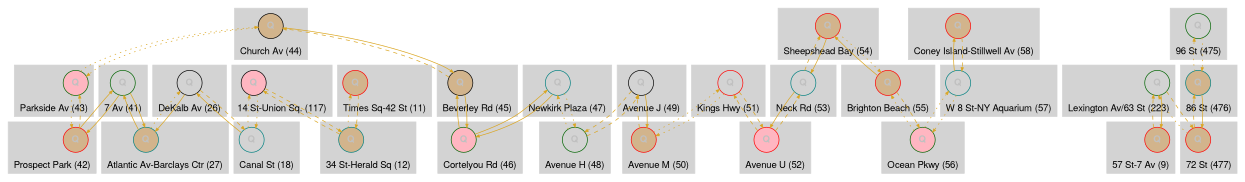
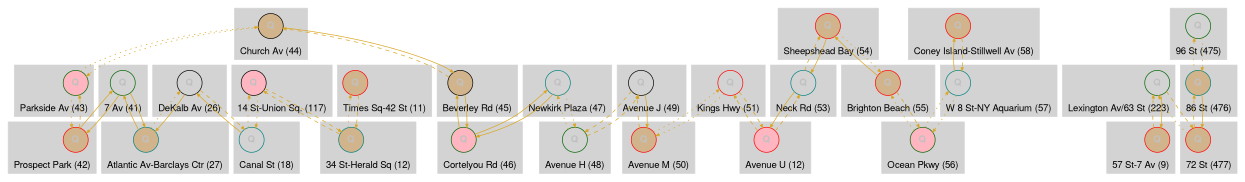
cluster "Avenue U (52)": label "Avenue U (52)" -> "Avenue U (12)"
